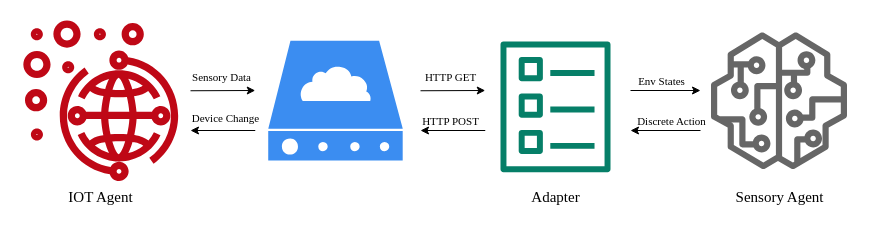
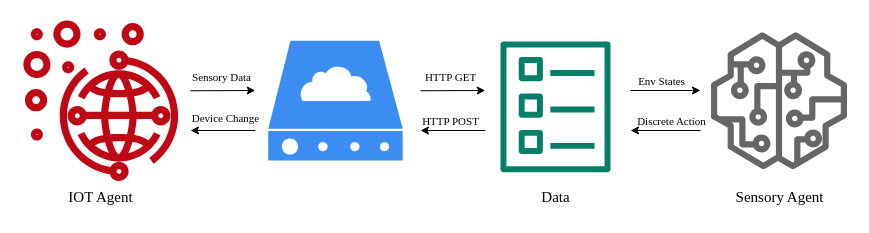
node "Adapter": label "Adapter" -> "Data"
